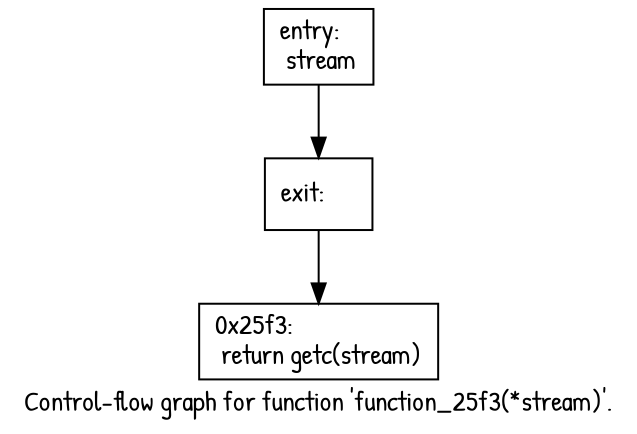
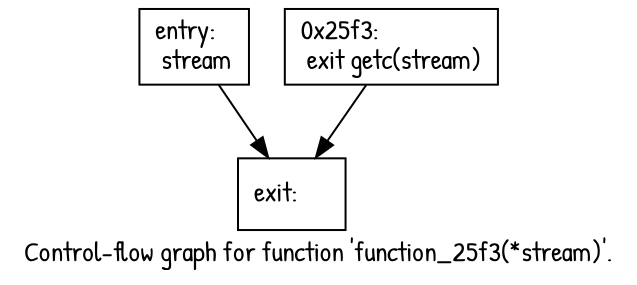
edge "exit:" -> "0x25f3:": reversed
node "0x25f3:": text "return getc(stream)" -> "exit getc(stream)"
